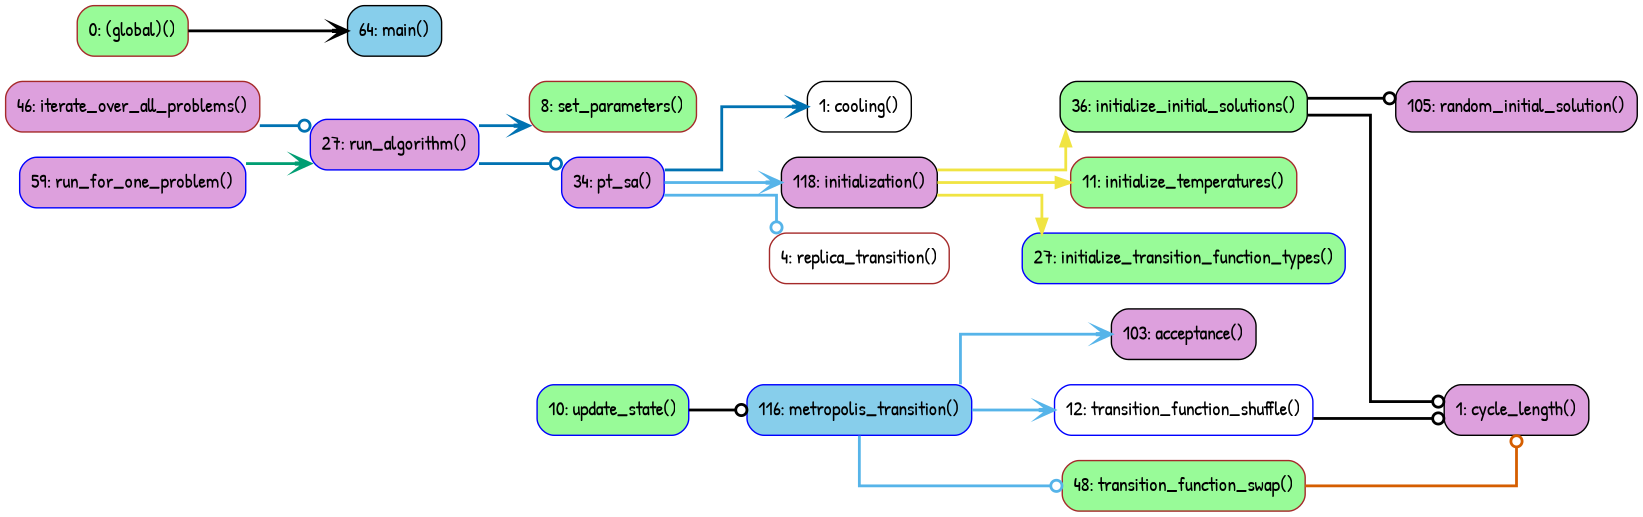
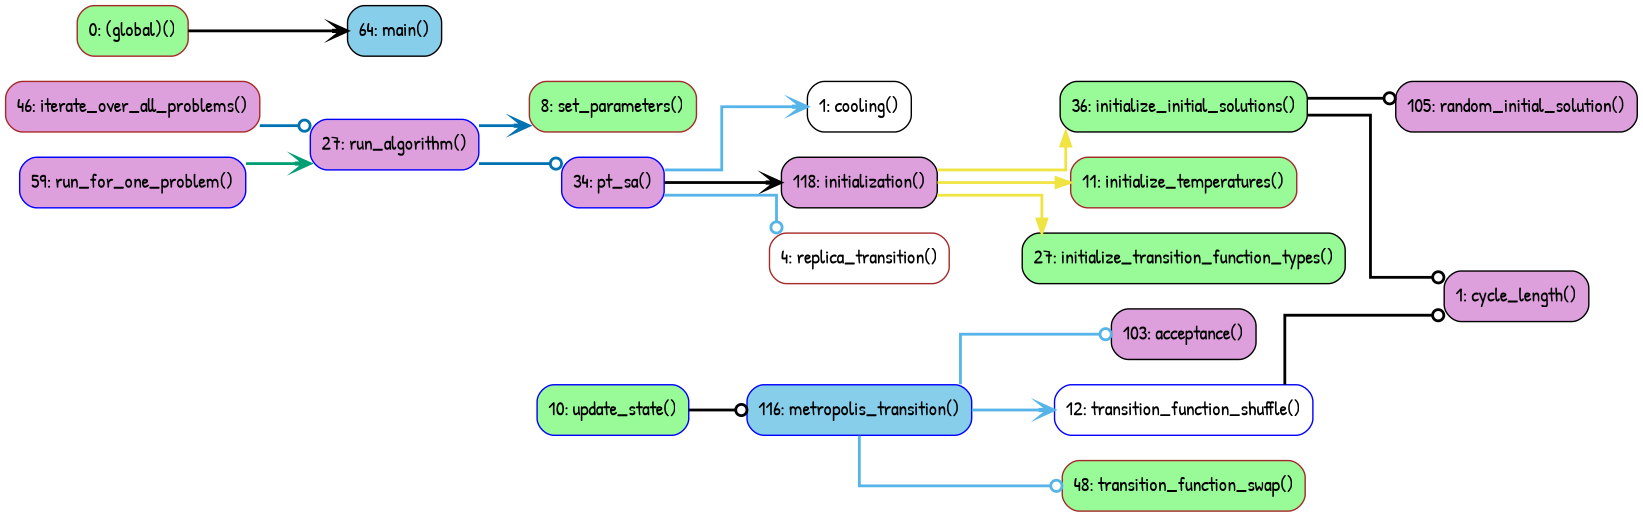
edge "34: pt_sa()" -> "1: cooling()": color #0072b2 -> #56b4e9
edge "34: pt_sa()" -> "118: initialization()": color #56b4e9 -> #000000
node "27: initialize_transition_function_types()": color blue -> black
edge "116: metropolis_transition()" -> "103: acceptance()": arrowhead vee -> odot
edge "48: transition_function_swap()" -> "1: cycle_length()": removed
